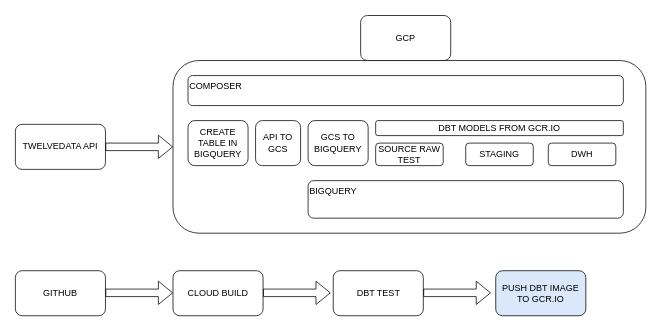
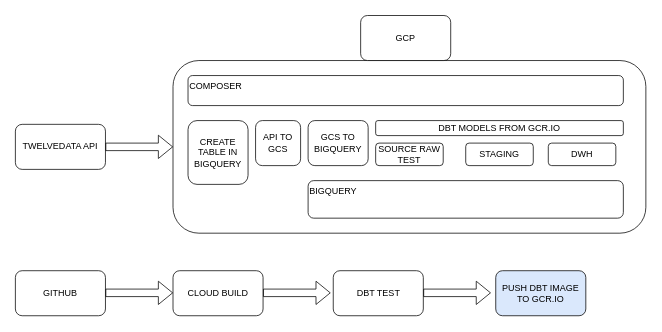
node "CREATE TABLE IN BIGQUERY": size 60x45 -> 60x64
